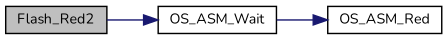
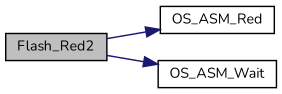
edge "OS_ASM_Wait" -> "OS_ASM_Red": now "Flash_Red2" -> "OS_ASM_Red"
